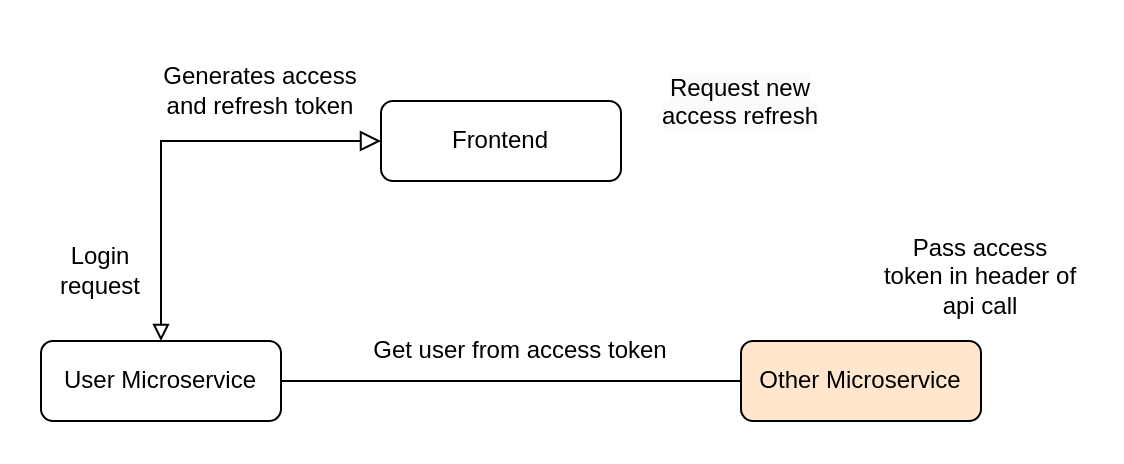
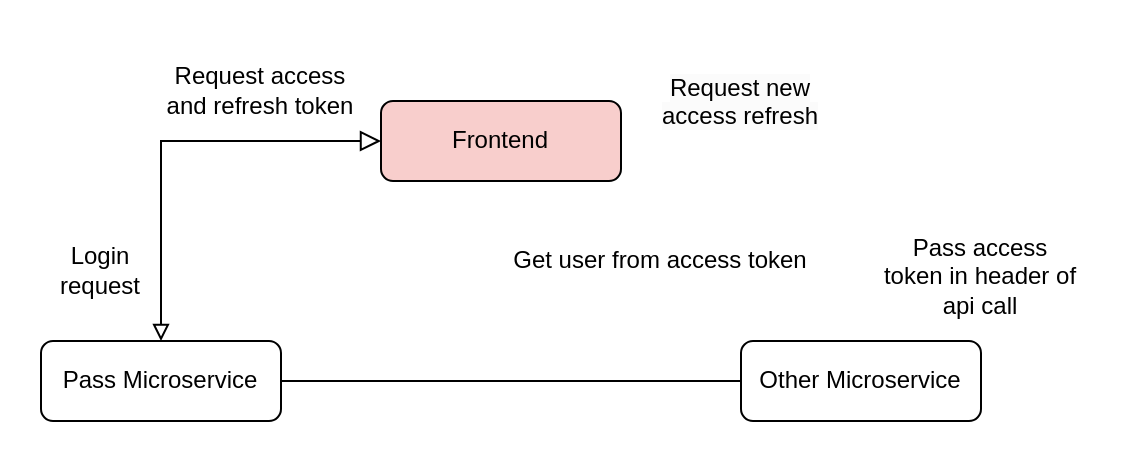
node "Generates access and refresh token": label "Generates access and refresh token" -> "Request access and refresh token"
node "Frontend": fillcolor #ffffff -> #f8cecc
node "Get user from access token": moved (521, 351) -> (661, 261)
node "User Microservice": label "User Microservice" -> "Pass Microservice"
node "Other Microservice": fillcolor #ffe6cc -> #ffffff
